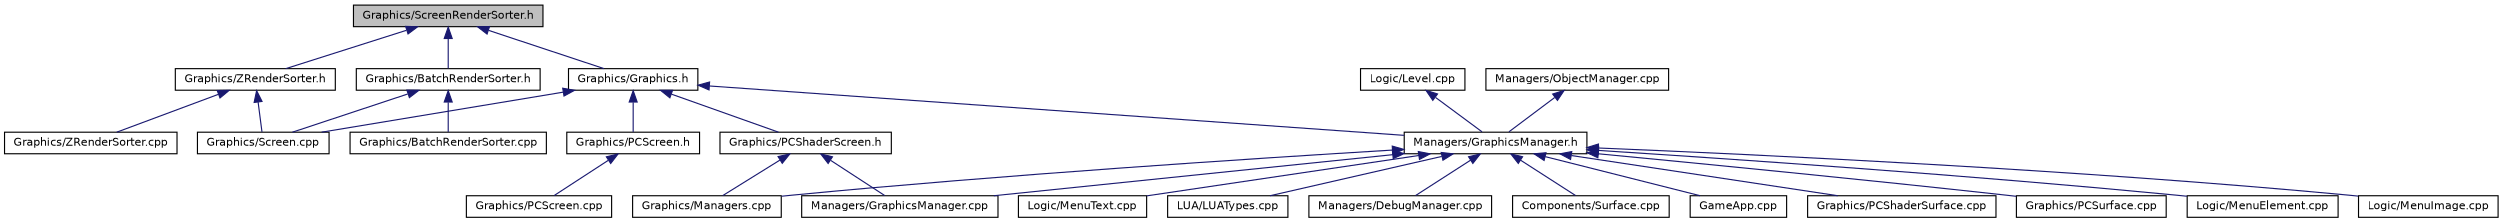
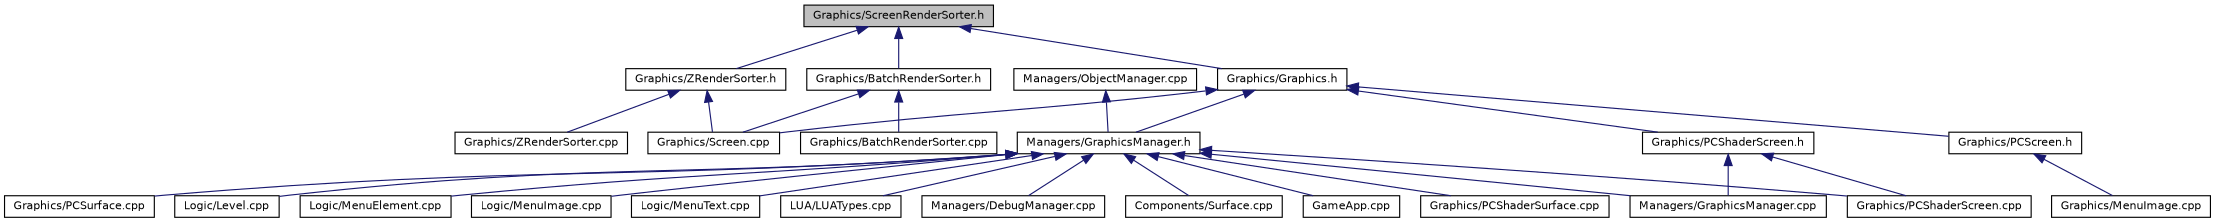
edge "Managers/GraphicsManager.h" -> "Logic/Level.cpp": reversed
node "Graphics/PCScreen.cpp": label "Graphics/PCScreen.cpp" -> "Graphics/MenuImage.cpp"
node "Graphics/Managers.cpp": label "Graphics/Managers.cpp" -> "Graphics/PCShaderScreen.cpp"
